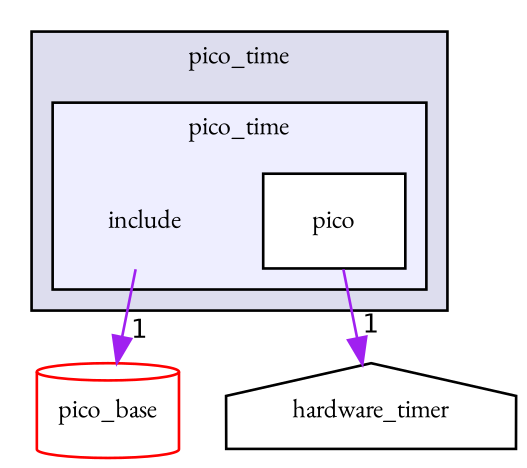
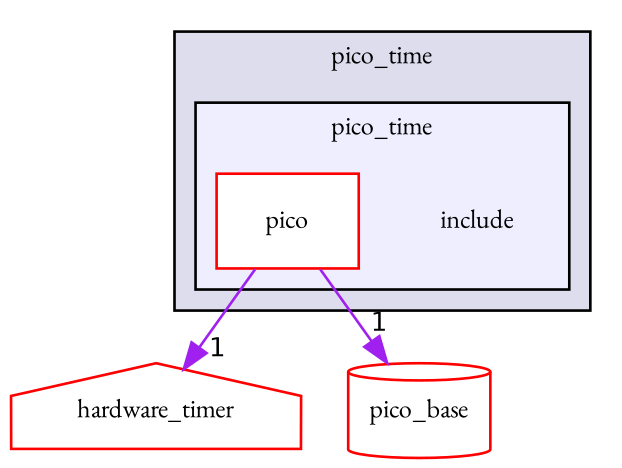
node "pico": color black -> red
edge "include" -> "pico_base": now "pico" -> "pico_base"
node "hardware_timer": color black -> red
